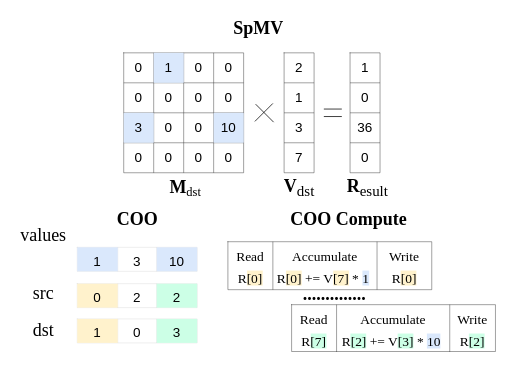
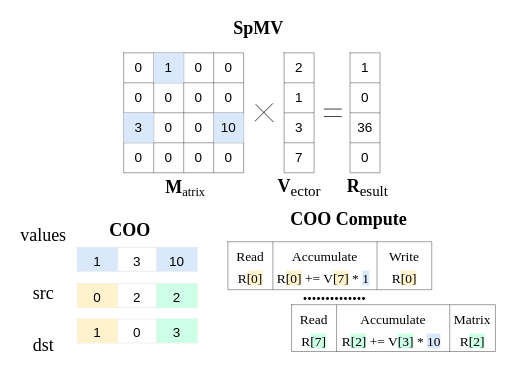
node "Mdst": label "Mdst" -> "Matrix"
node "Vdst": label "Vdst" -> "Vector"
node "COO": moved (139, 219) -> (132, 230)
node "Write R[2]": label "Write R[2]" -> "Matrix R[2]"
node "dst": moved (43, 330) -> (43, 345)
